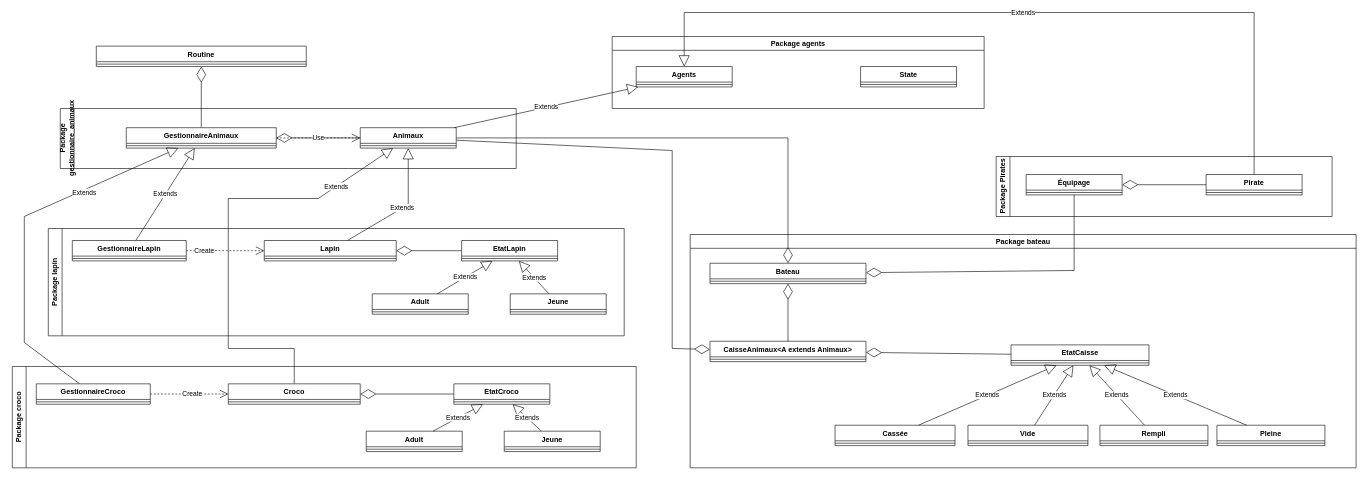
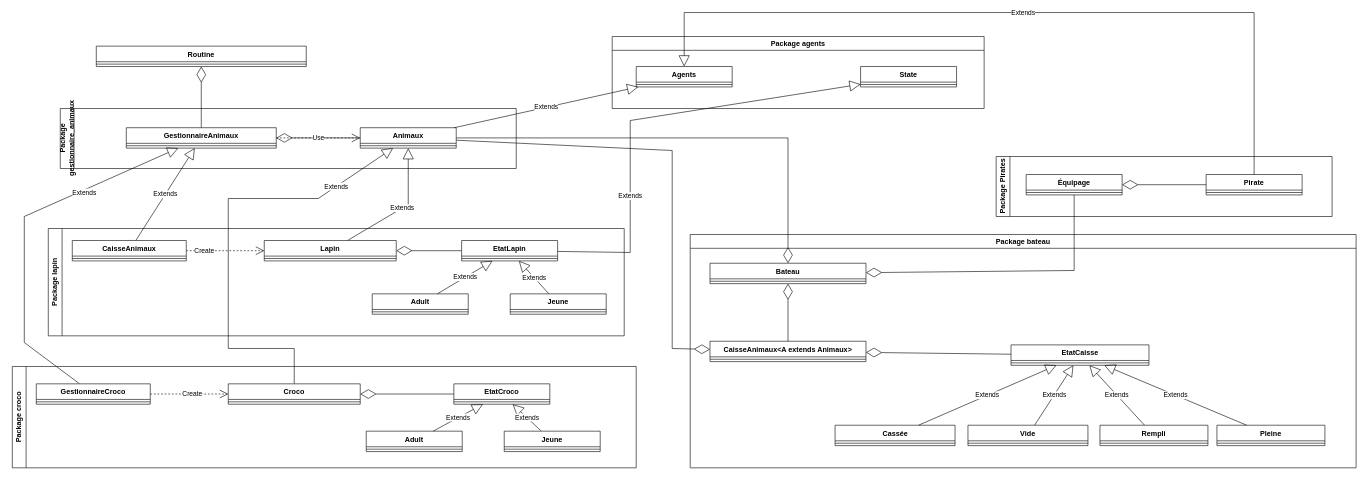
edge "EtatLapin" -> "State": added, label "Extends"
node "GestionnaireLapin": label "GestionnaireLapin" -> "CaisseAnimaux"
